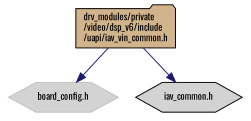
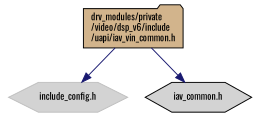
node "board_config.h": label "board_config.h" -> "include_config.h"
